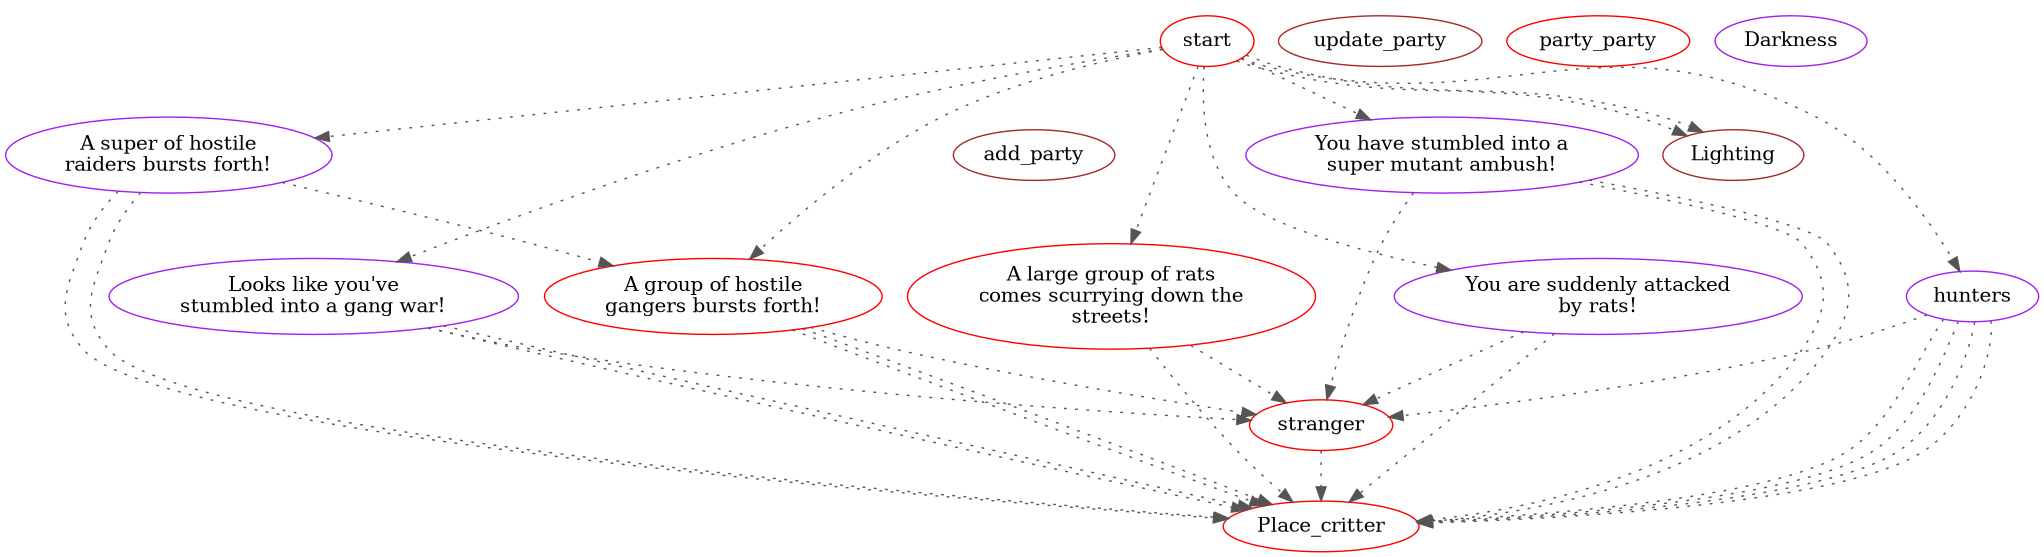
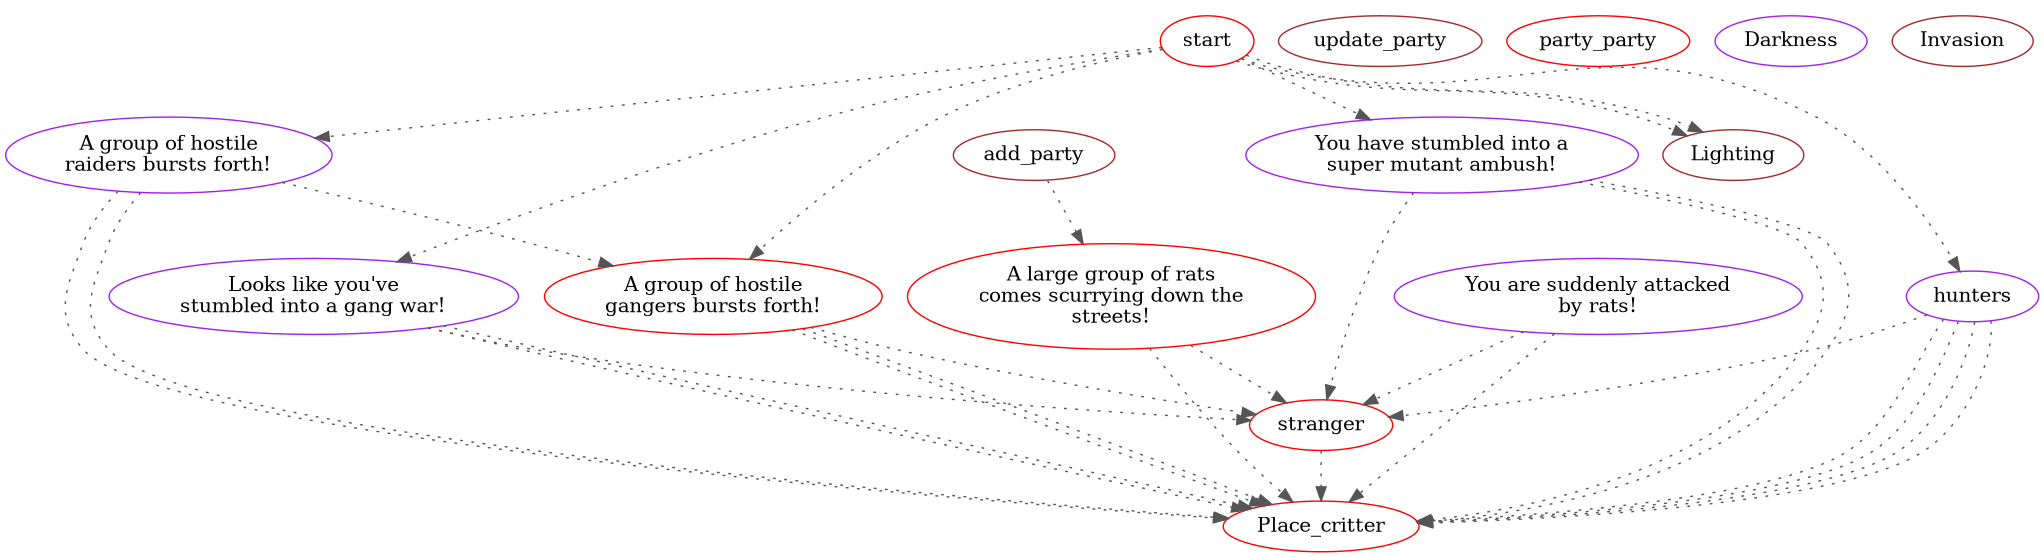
node "Invasion": added
edge "start" -> "A large group of rats comes scurrying down the streets!": now "add_party" -> "A large group of rats comes scurrying down the streets!"
node "A super of hostile raiders bursts forth!": label "A super of hostile raiders bursts forth!" -> "A group of hostile raiders bursts forth!"
edge "start" -> "You are suddenly attacked by rats!": removed
